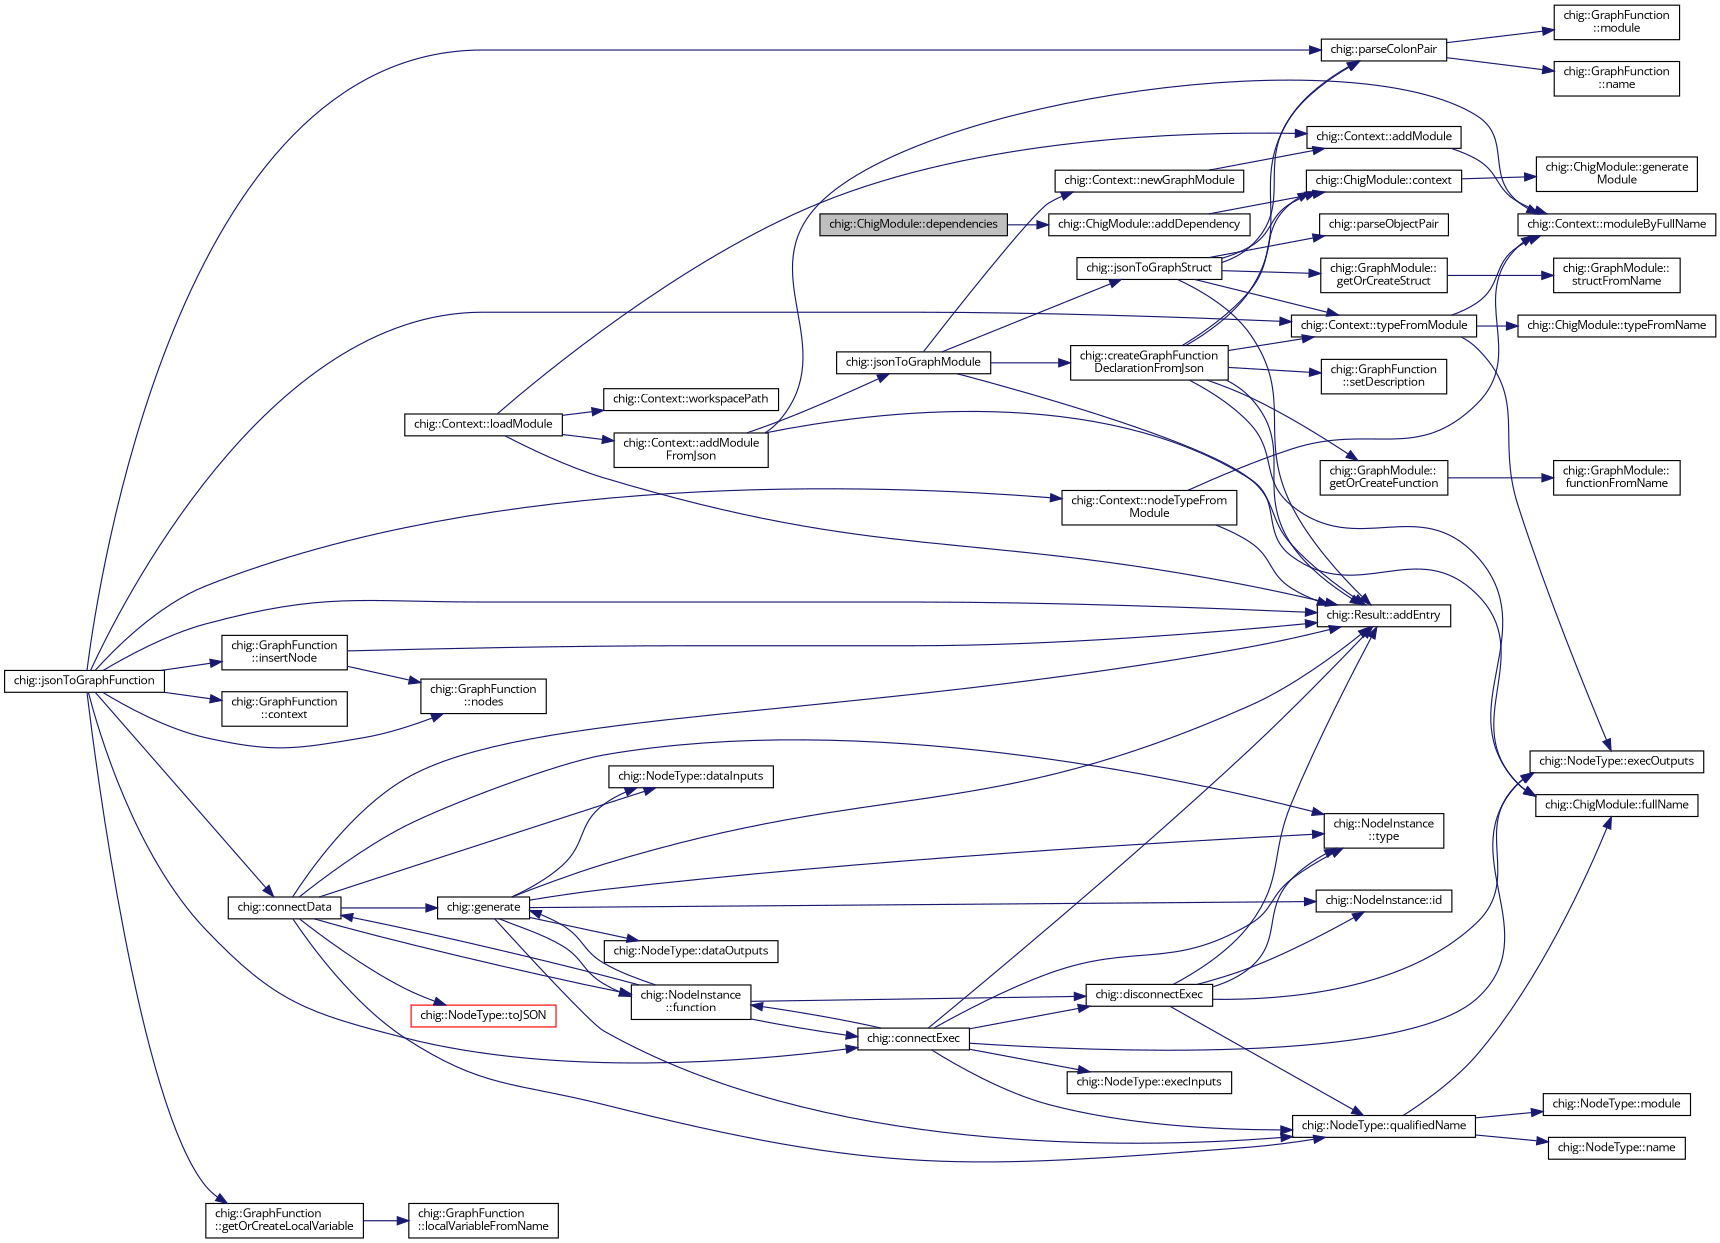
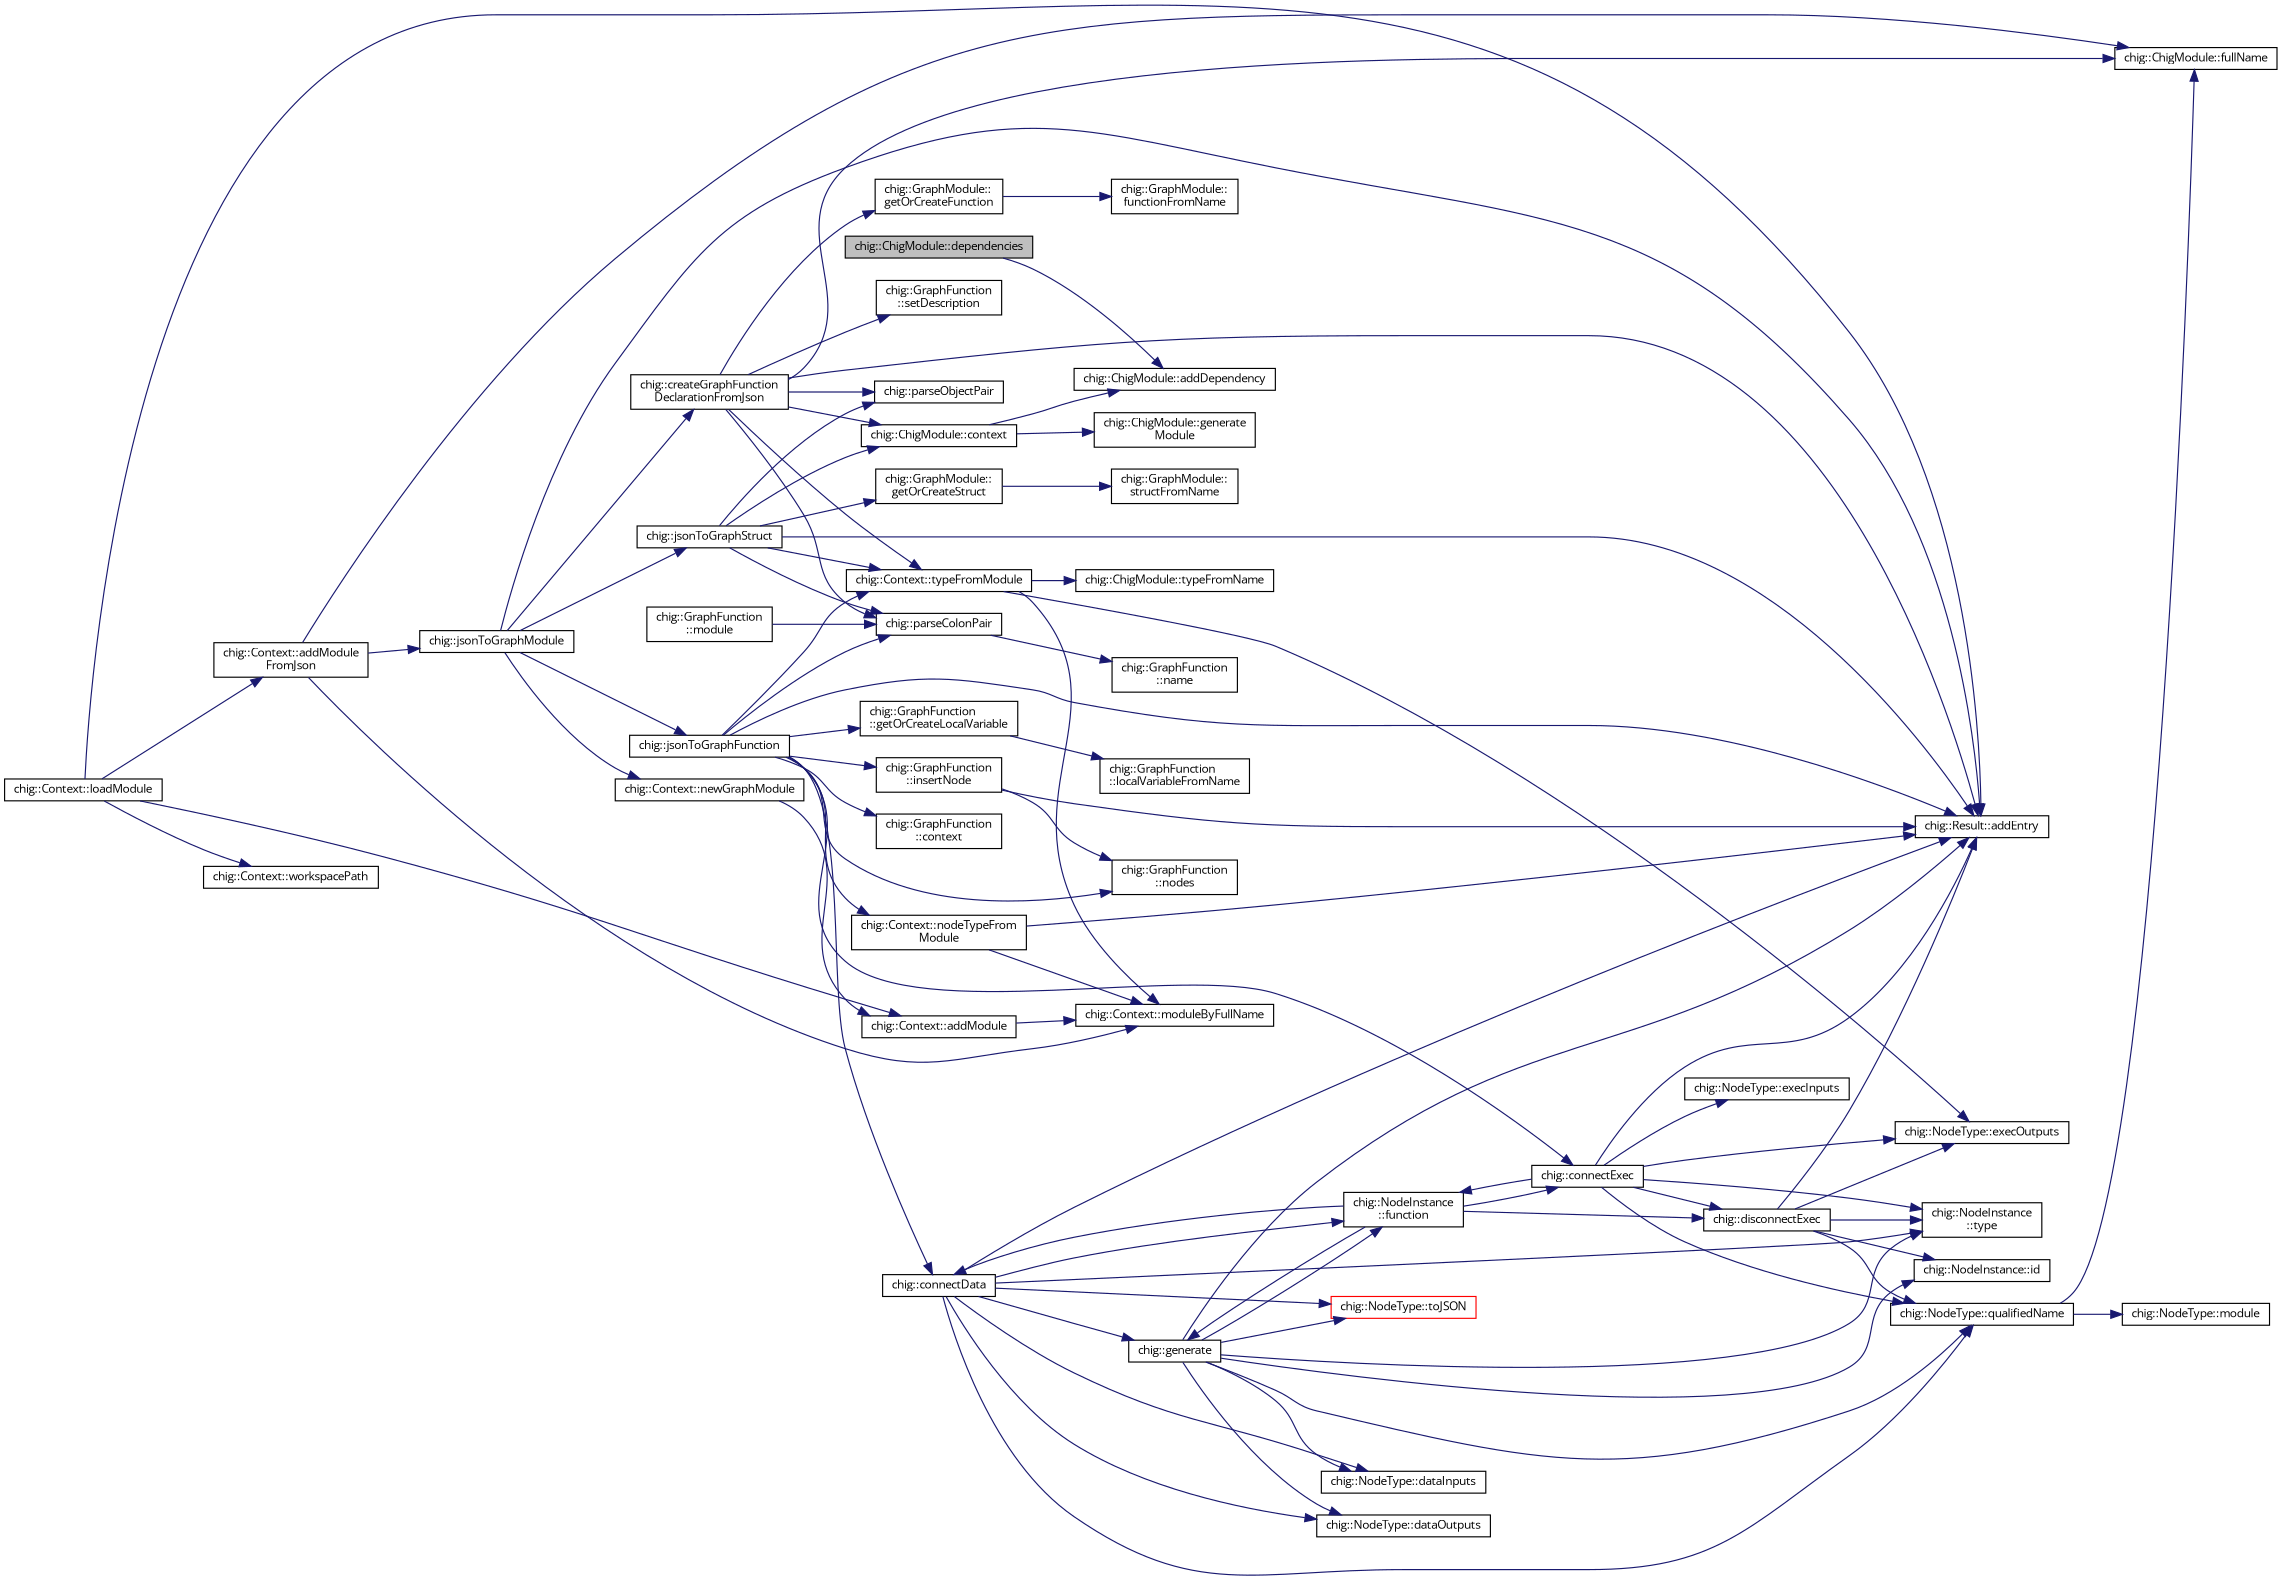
edge "chig::parseColonPair" -> "chig::GraphFunction ::module": reversed
edge "chig::ChigModule::addDependency" -> "chig::ChigModule::context": reversed
edge "chig::createGraphFunction DeclarationFromJson" -> "chig::parseObjectPair": added
edge "chig::jsonToGraphModule" -> "chig::jsonToGraphFunction": added
node "chig::NodeType::name": removed
edge "chig::generate" -> "chig::NodeType::toJSON": added
edge "chig::connectData" -> "chig::NodeType::dataOutputs": added
